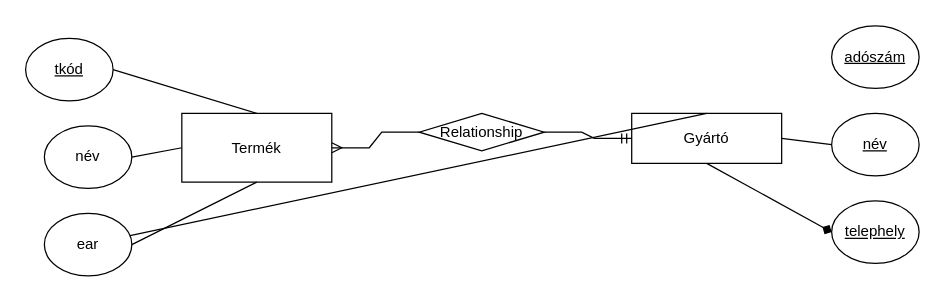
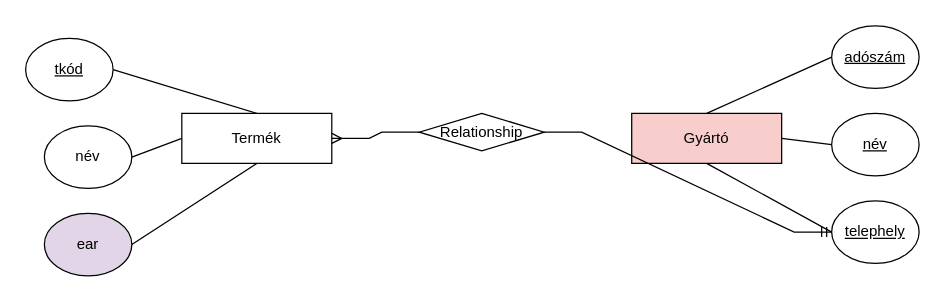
edge "Relationship" -> "Gyártó": now "Relationship" -> "telephely"
node "Gyártó": fillcolor #ffffff -> #f8cecc
node "Termék": size 150x69 -> 150x50
edge "Gyártó" -- "ear": now "Gyártó" -- "adószám"
edge "Gyártó" -> "telephely": arrowhead diamond -> none
node "ear": fillcolor #ffffff -> #e1d5e7
